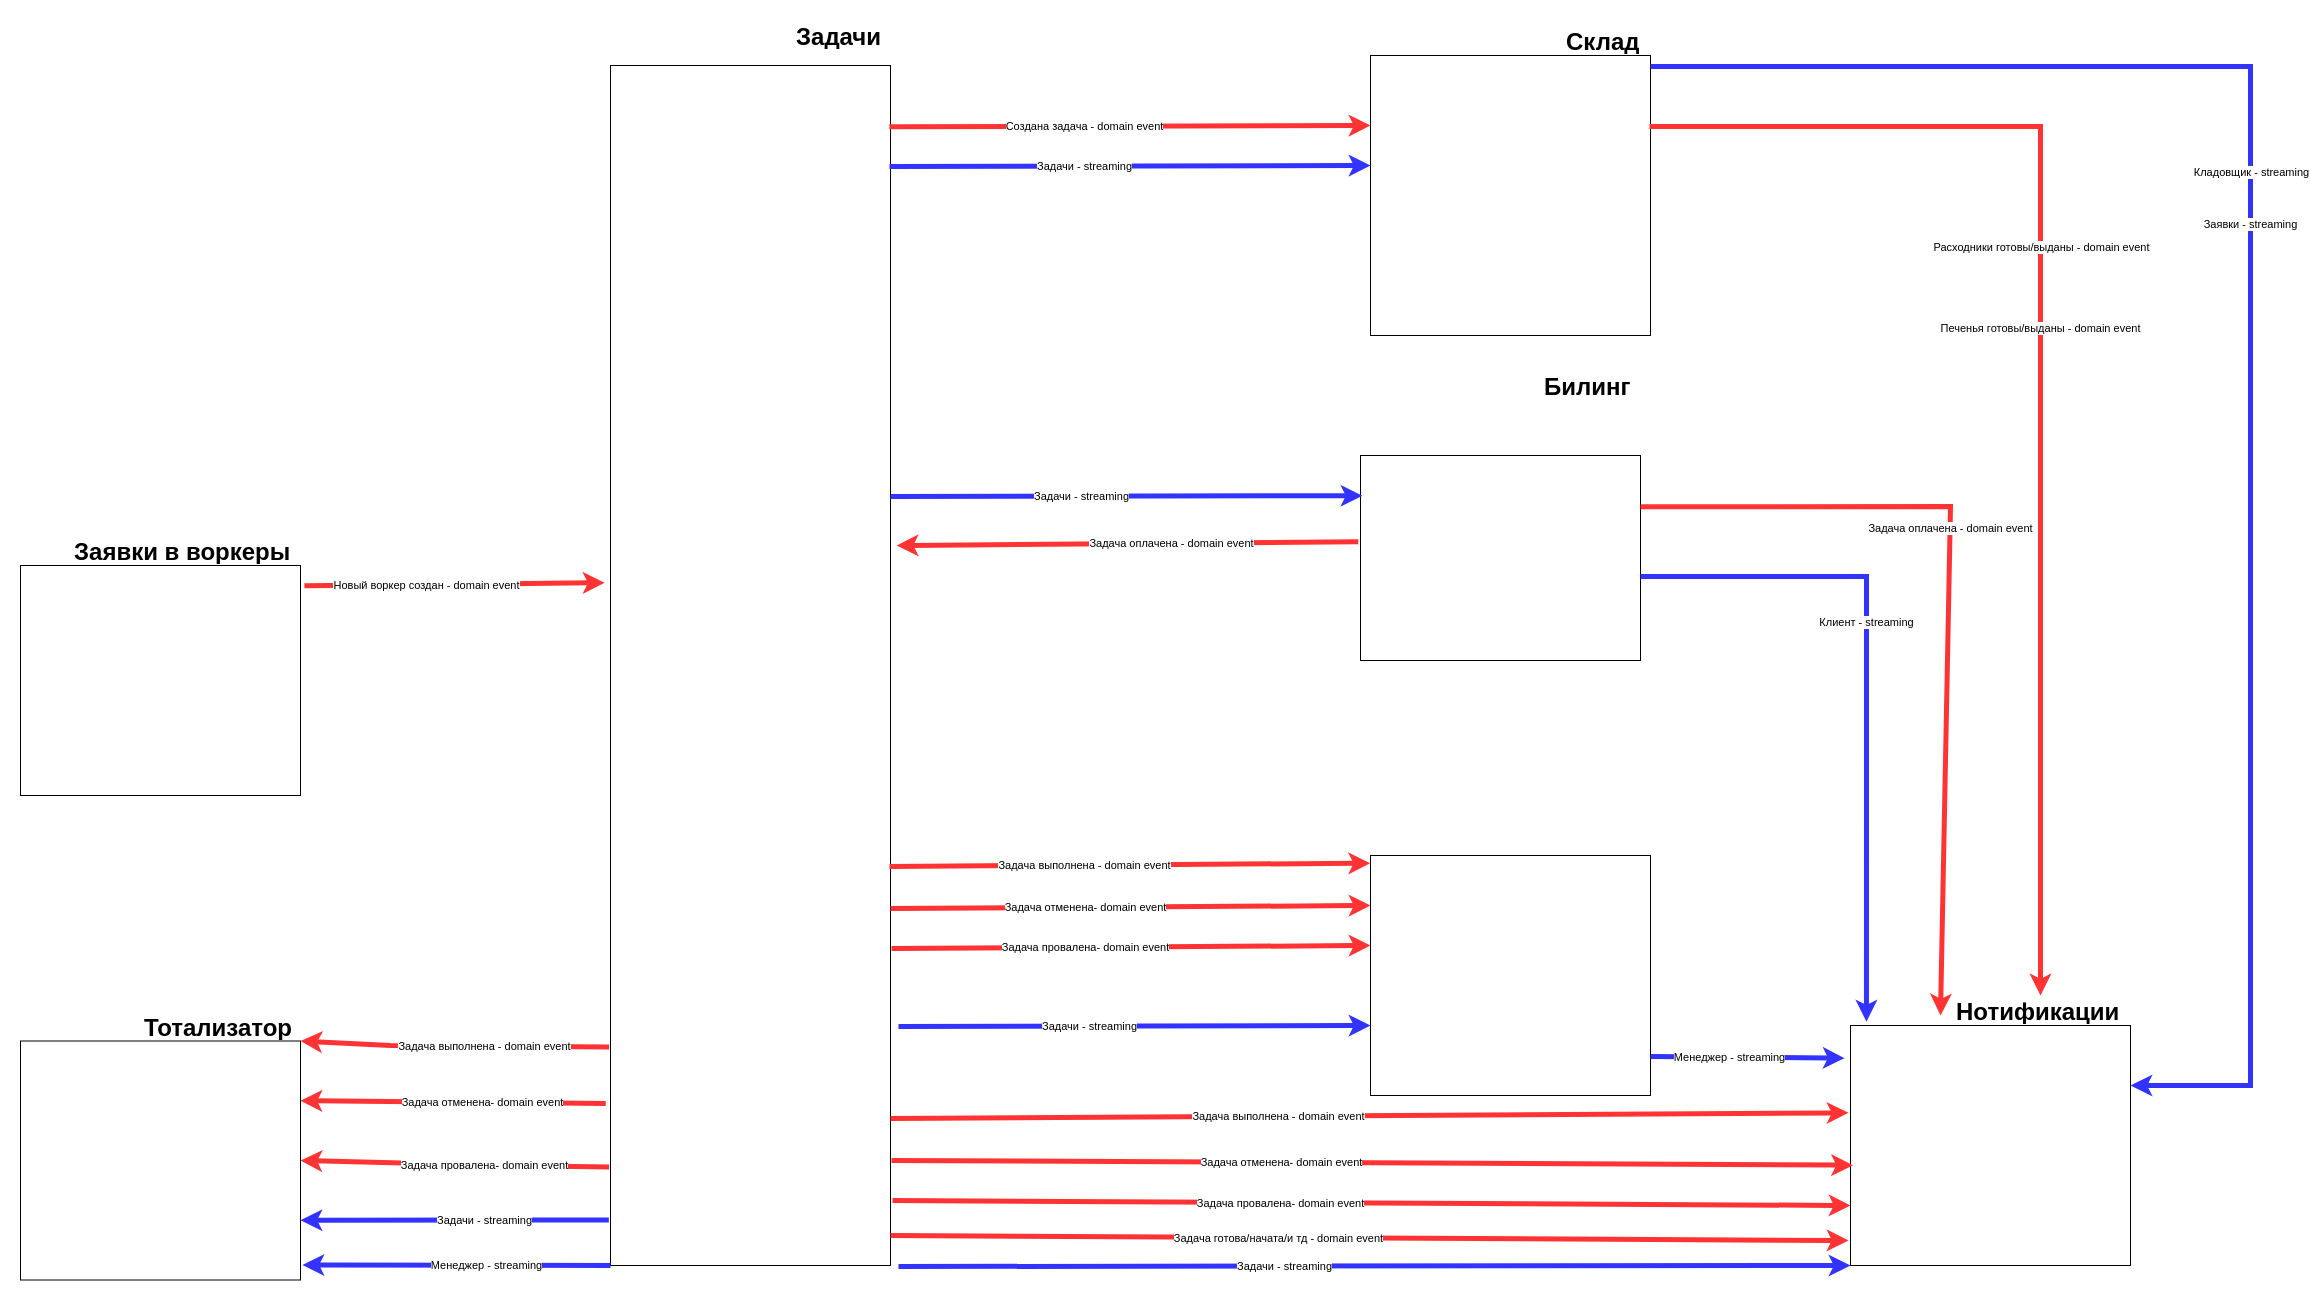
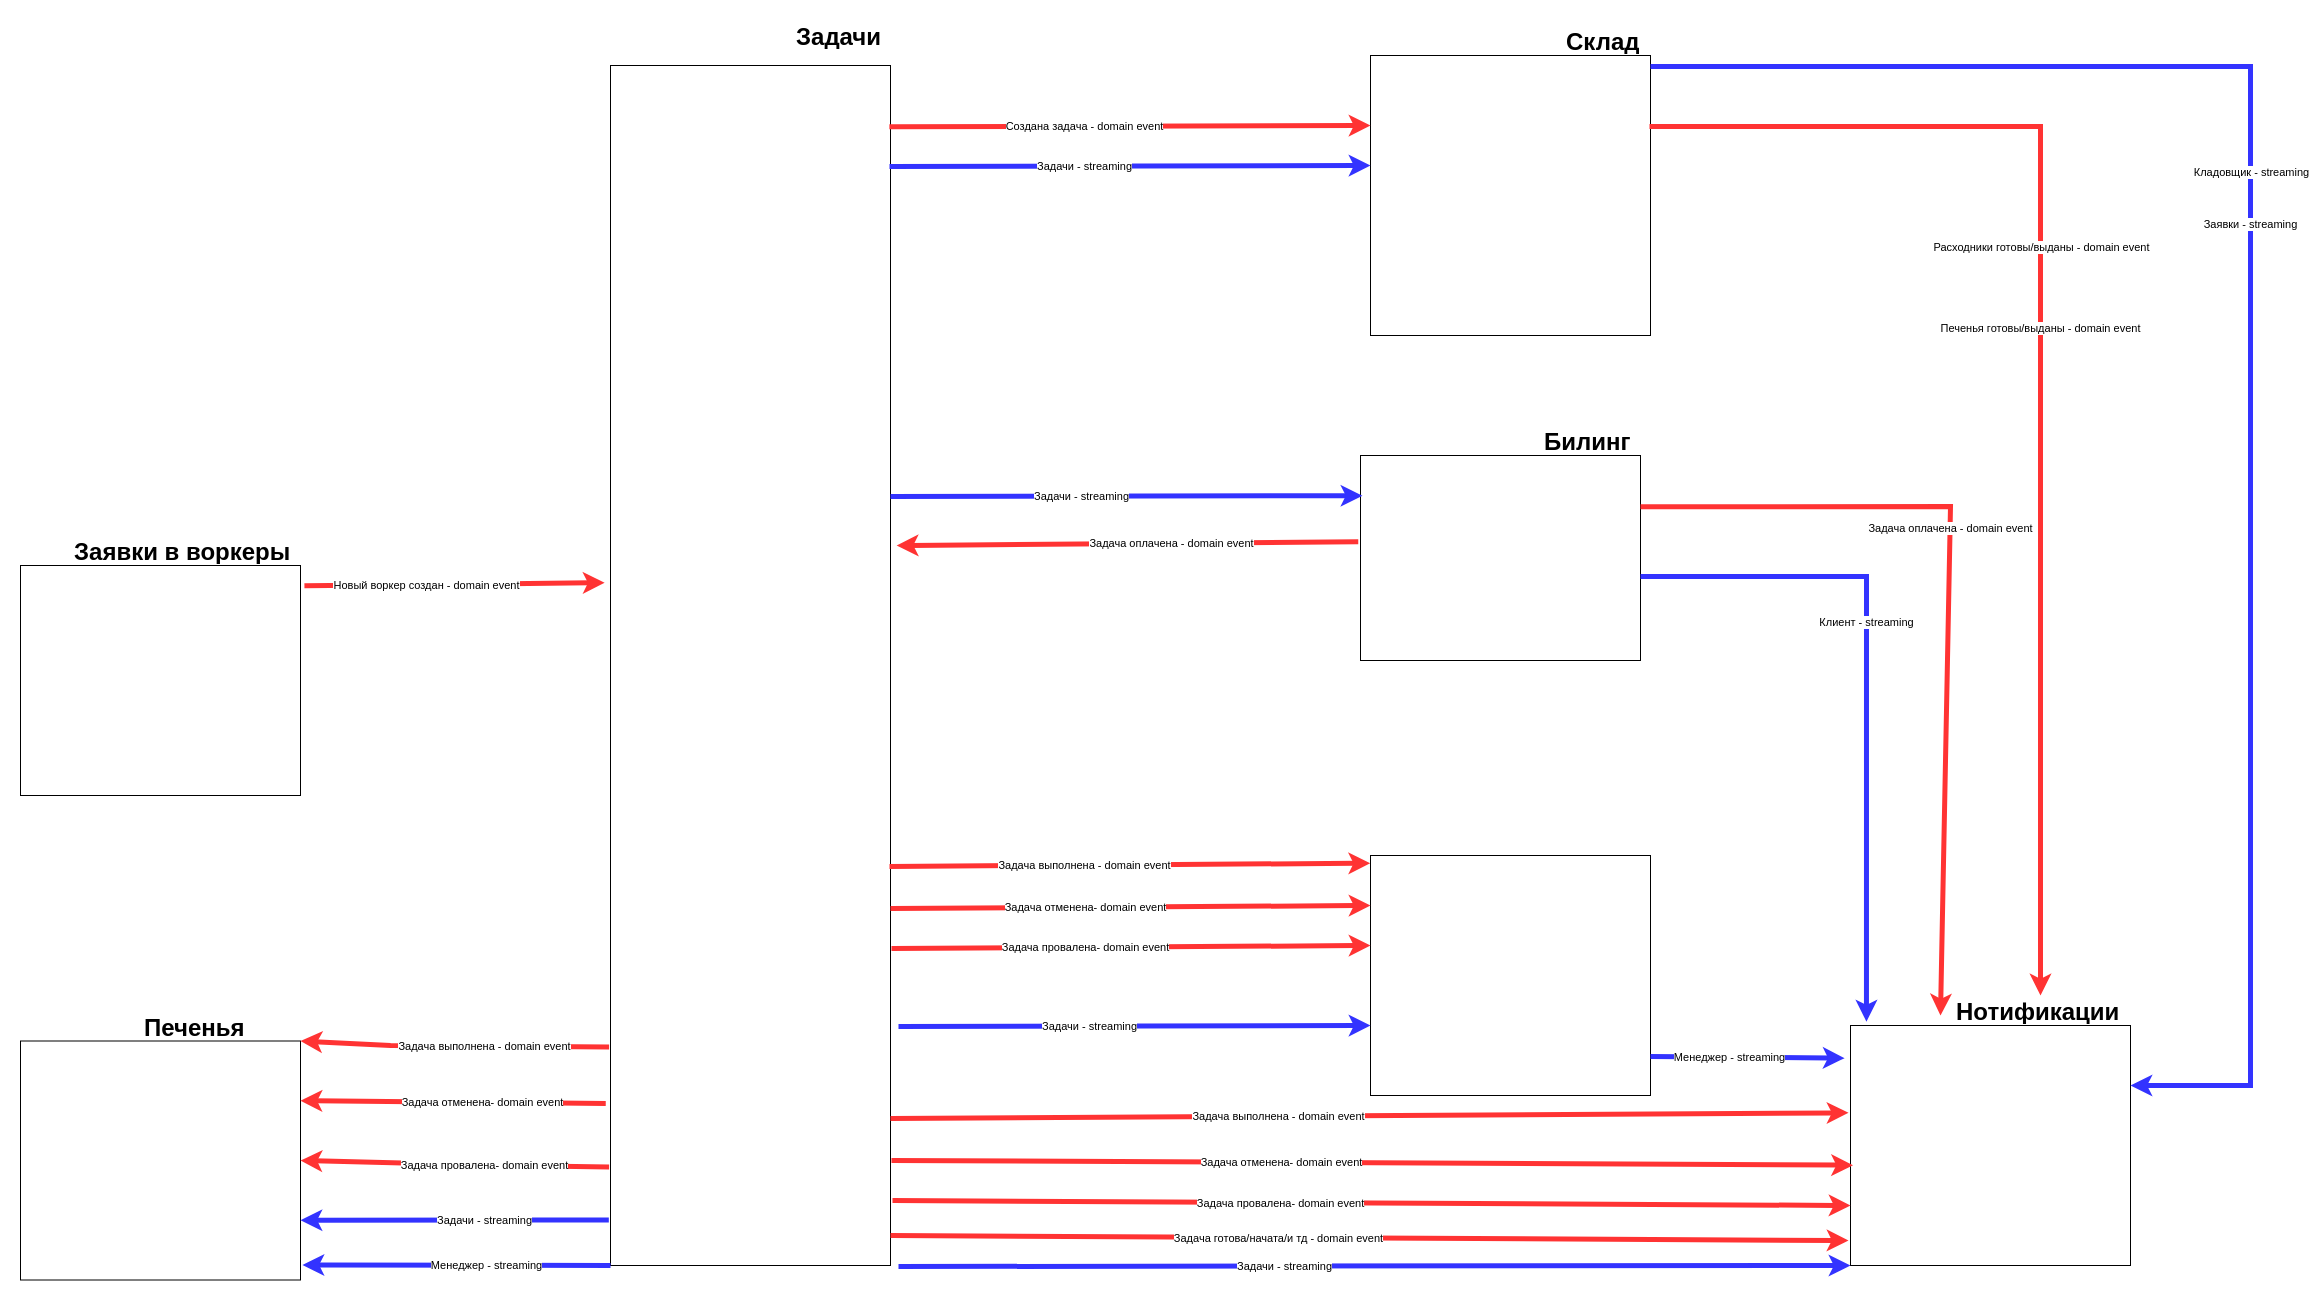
node "Билинг": moved (1590, 386) -> (1590, 441)
node "Тотализатор": label "Тотализатор" -> "Печенья"
